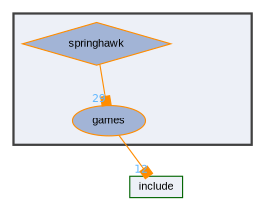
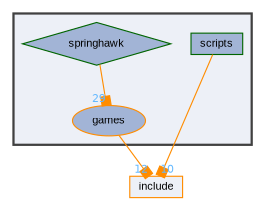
node "springhawk": color darkorange -> darkgreen
node "scripts": added
node "include": color darkgreen -> darkorange
